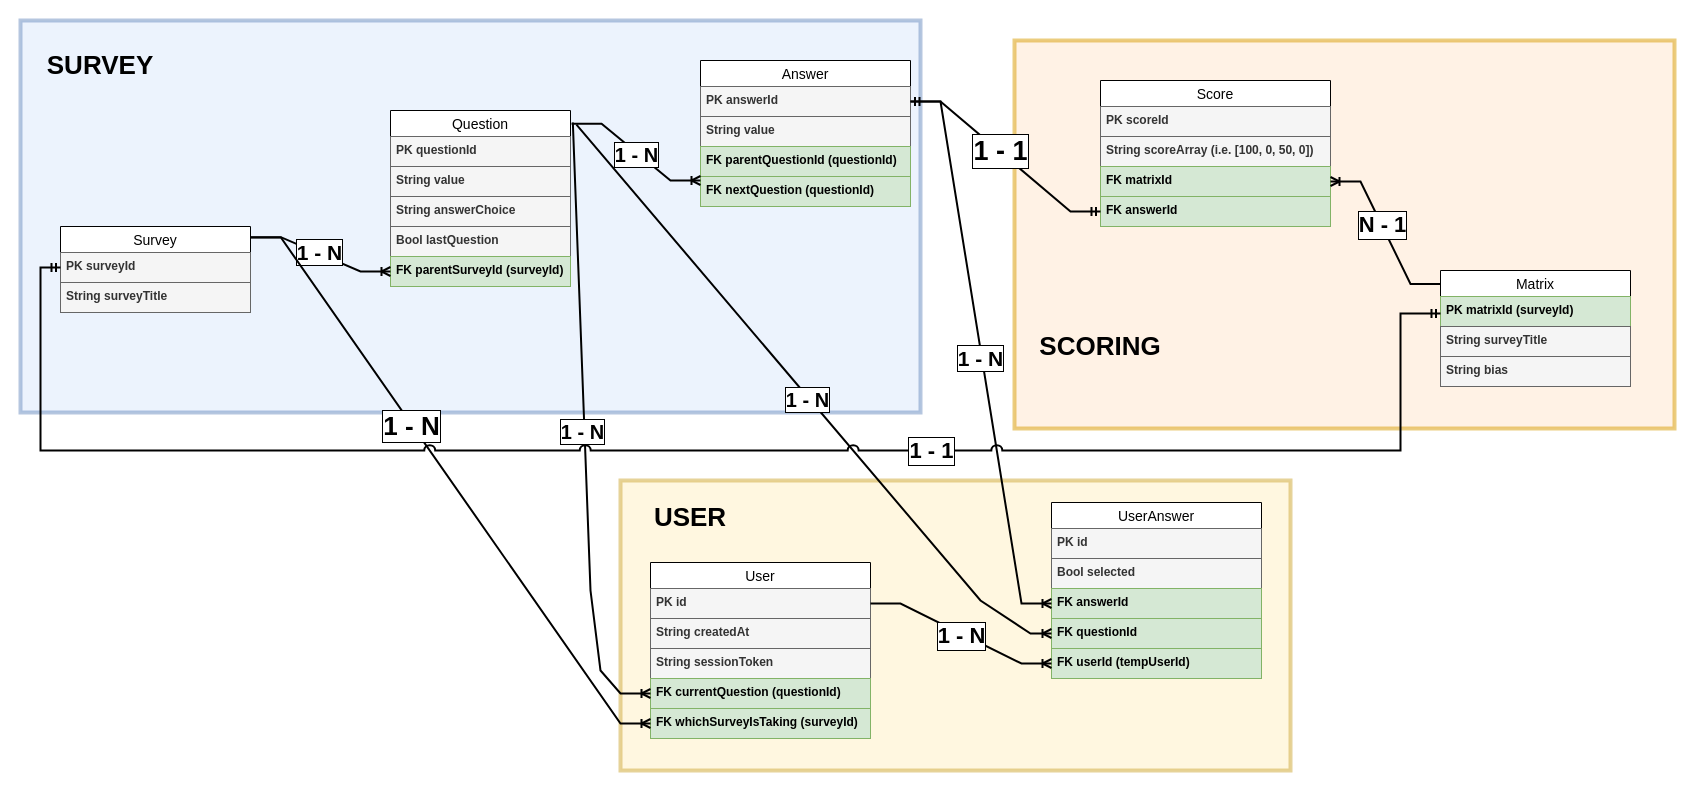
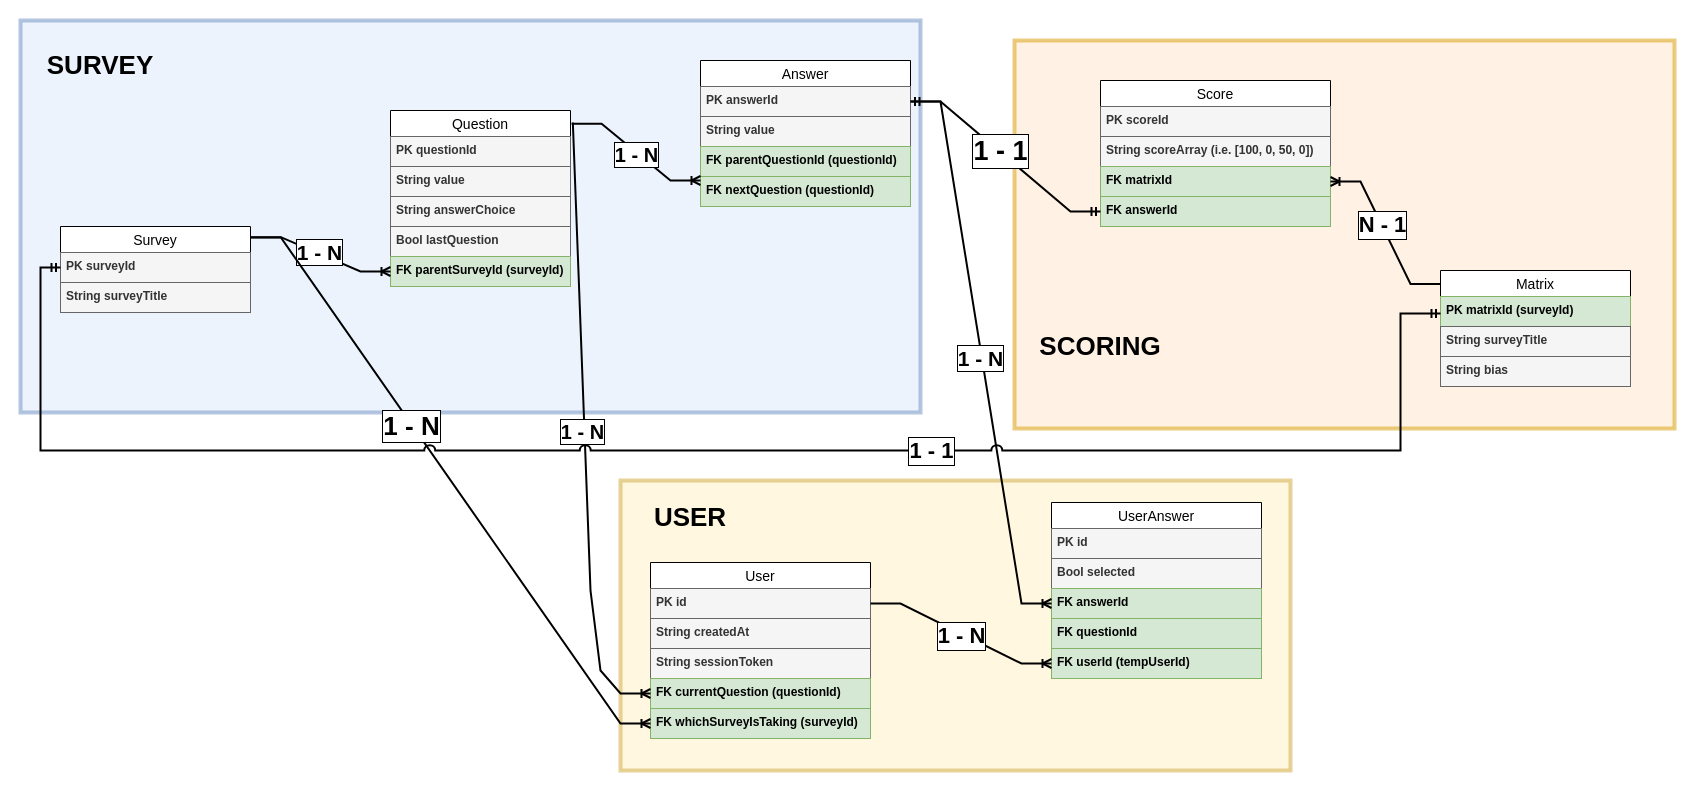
edge "Question" -> "FK questionId": removed, label "1 - N"
